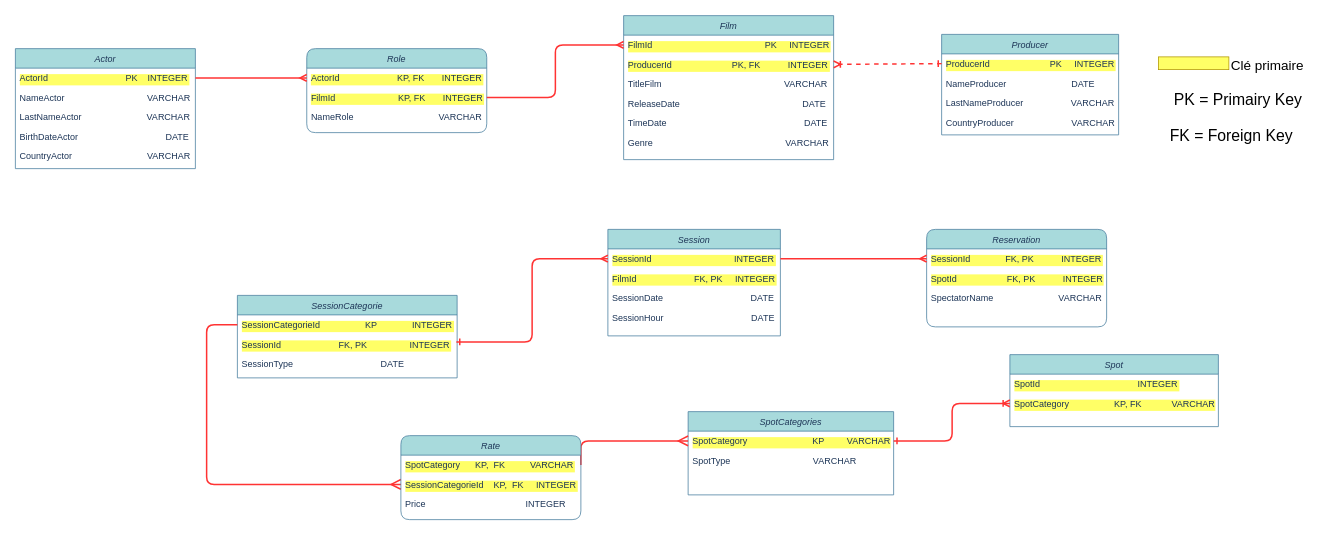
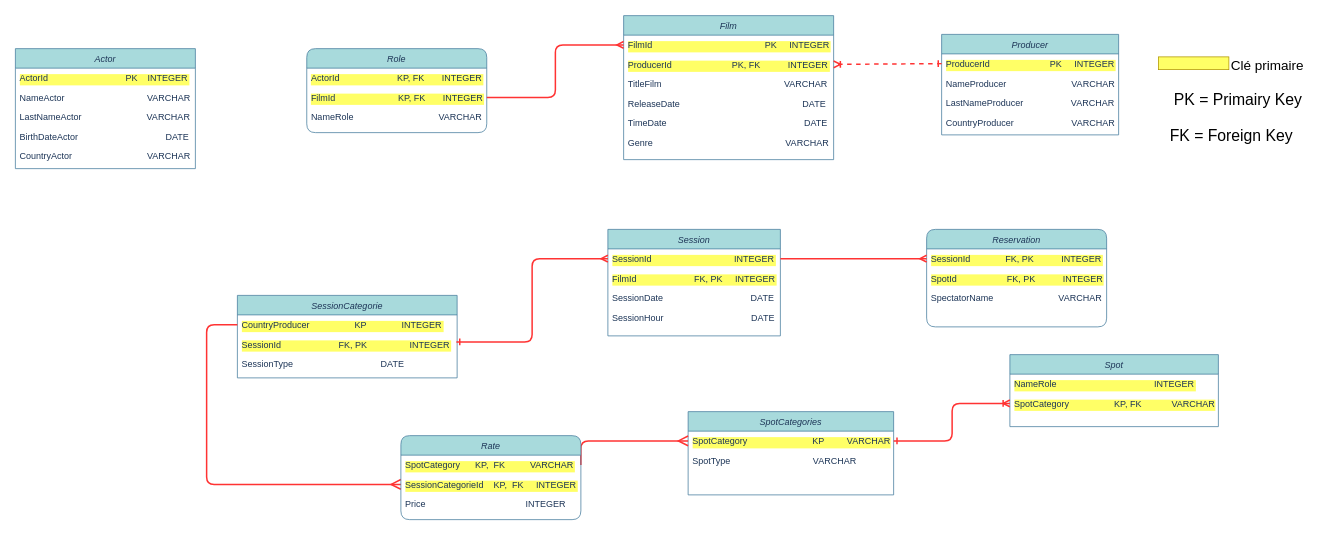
edge "ActorId PK INTEGER" -> "ActorId KP, FK INTEGER": removed
node "NameProducer DATE": label "NameProducer DATE" -> "NameProducer VARCHAR"
node "SessionCategorieId KP INTEGER": label "SessionCategorieId KP INTEGER" -> "CountryProducer KP INTEGER"
node "SpotId INTEGER": label "SpotId INTEGER" -> "NameRole INTEGER"
